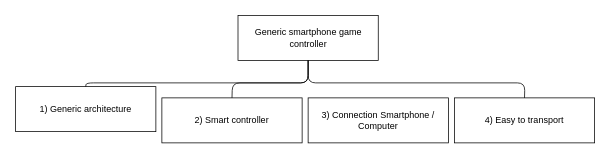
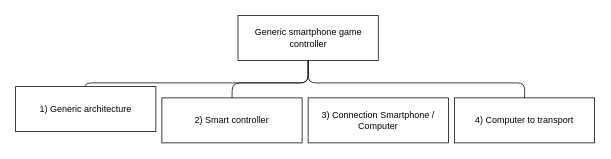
node "4) Easy to transport": label "4) Easy to transport" -> "4) Computer to transport"
